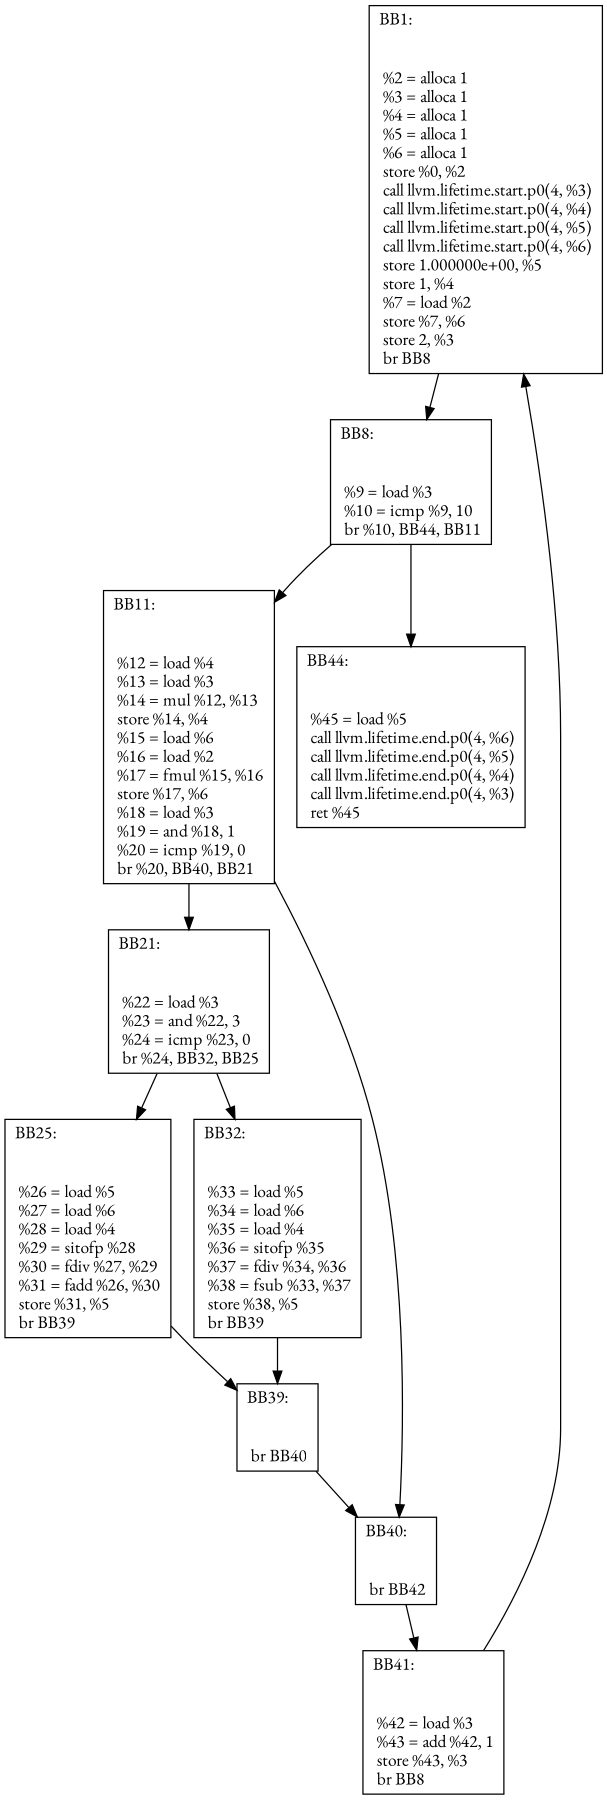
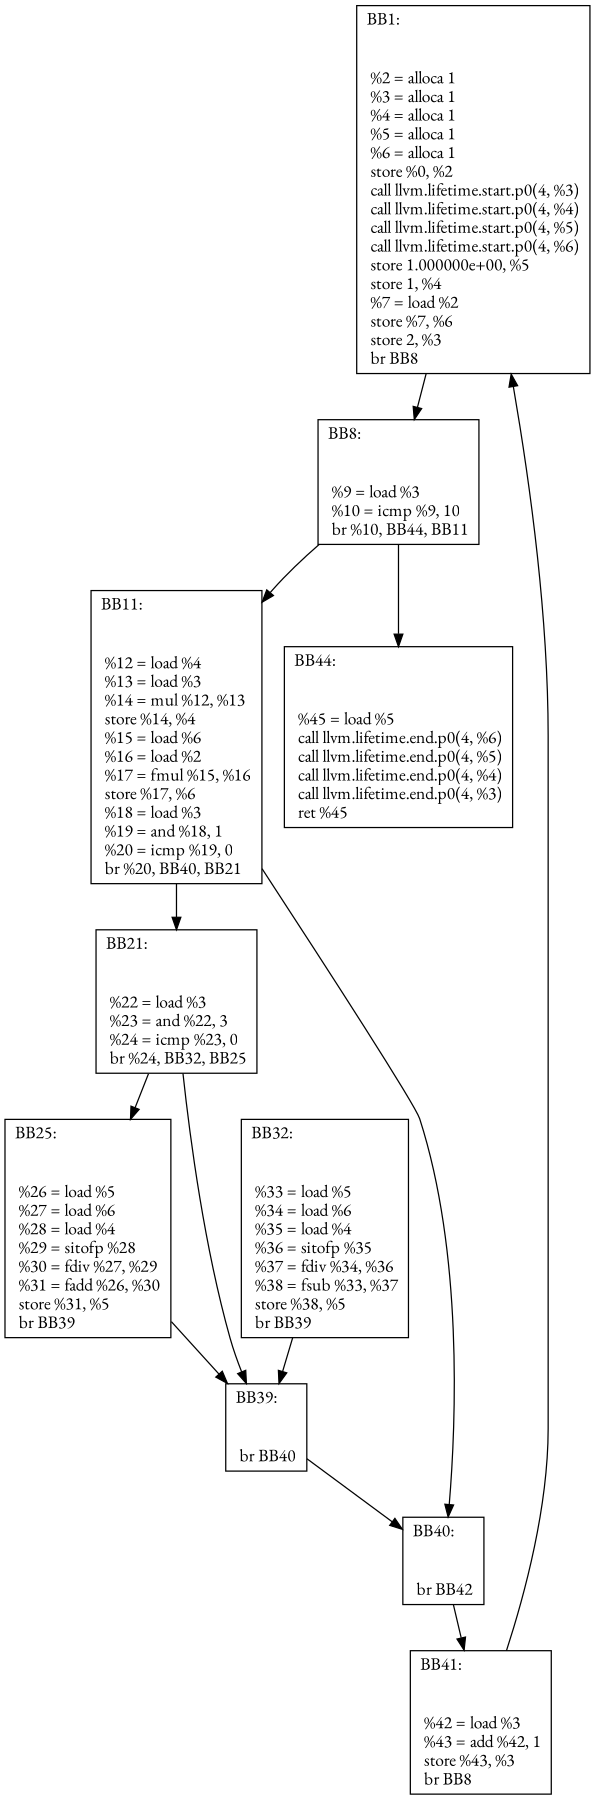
edge "BB21:" -> "BB32:": now "BB21:" -> "BB39:"
